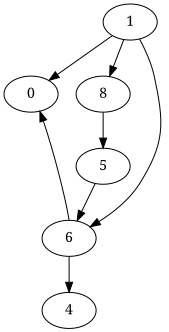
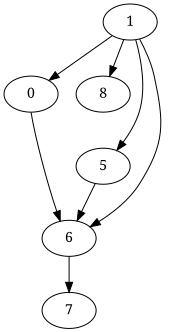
edge "8" -> "5": now "1" -> "5"
edge "6" -> "0": reversed
node "4": label "4" -> "7"
